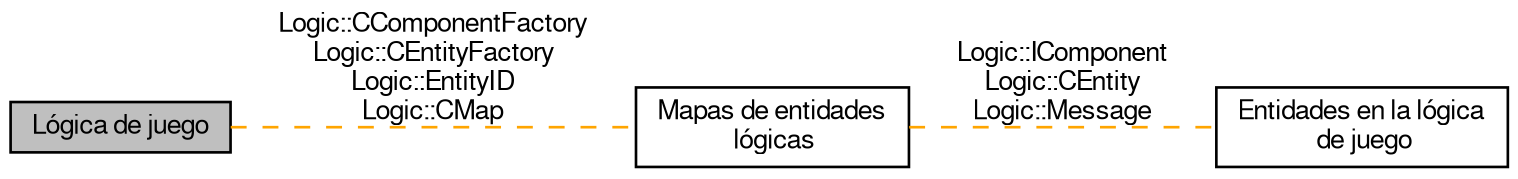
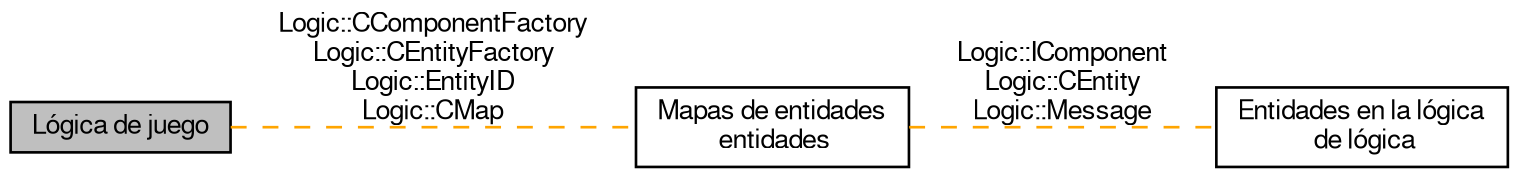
node "Mapas de entidades lógicas": label "Mapas de entidades lógicas" -> "Mapas de entidades entidades"
node "Entidades en la lógica de juego": label "Entidades en la lógica de juego" -> "Entidades en la lógica de lógica"
